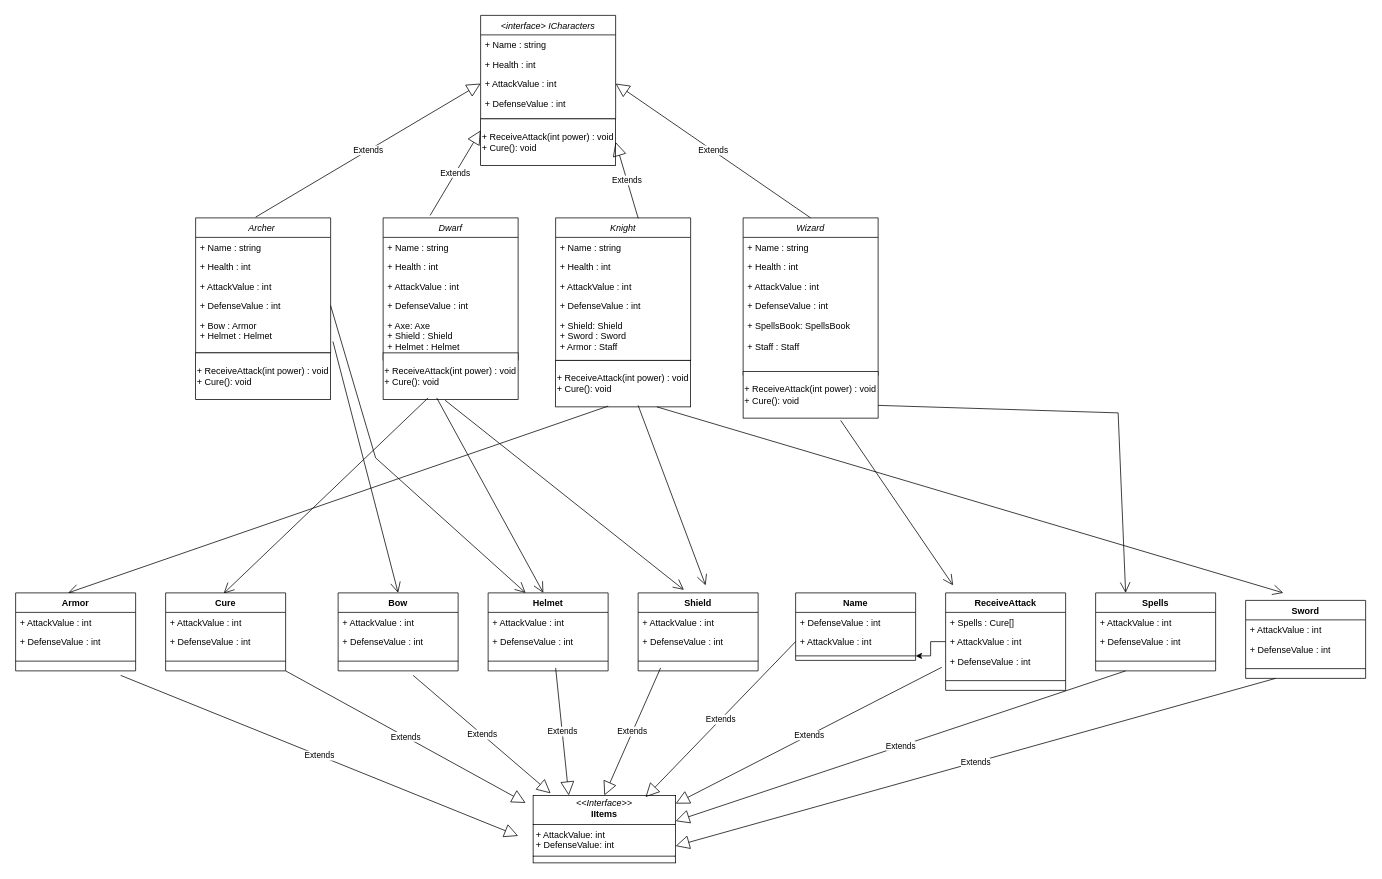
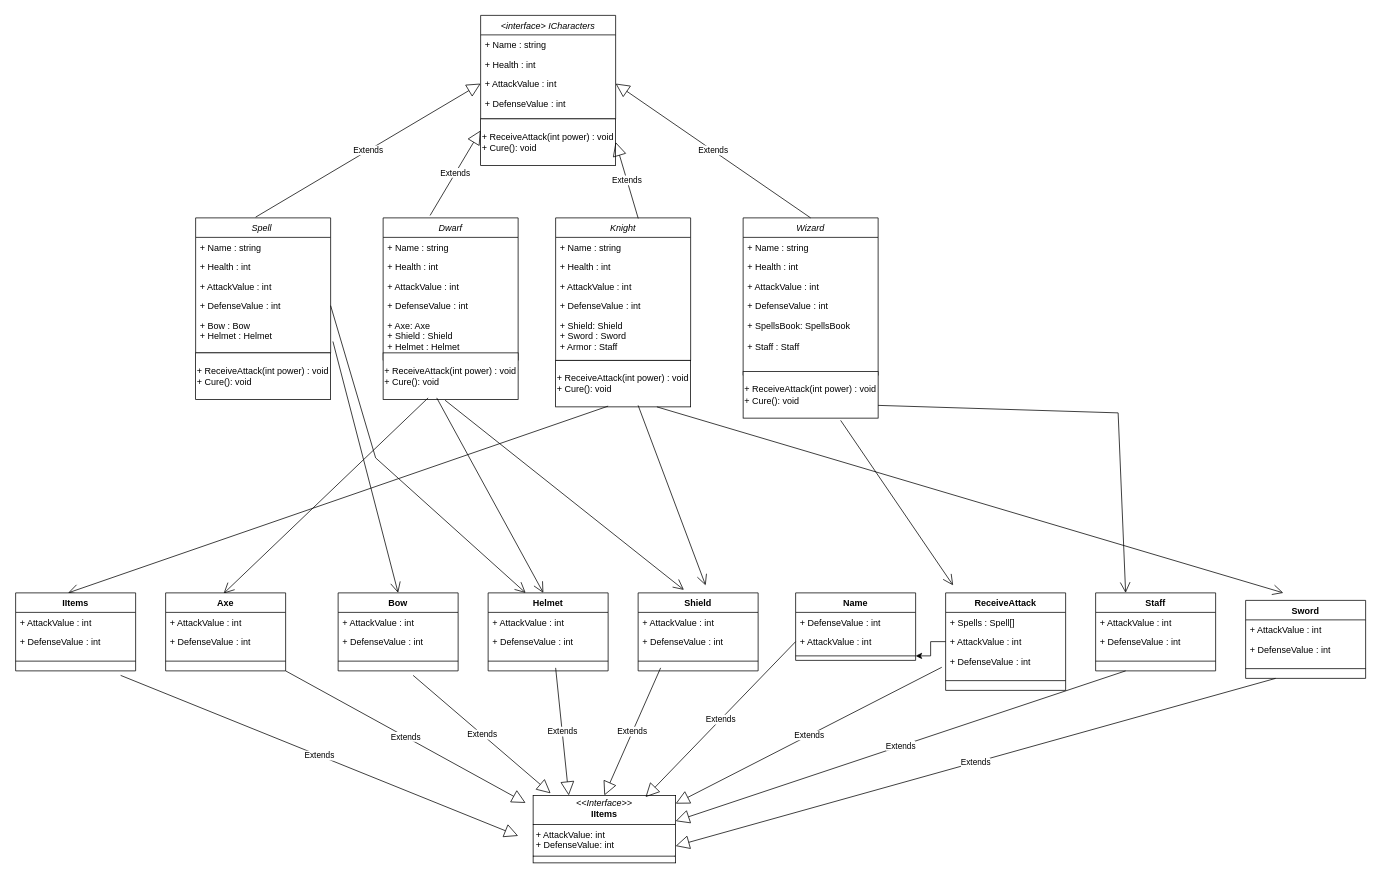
node "Archer": label "Archer" -> "Spell"
node "+ Bow : Armor + Helmet : Helmet": label "+ Bow : Armor + Helmet : Helmet" -> "+ Bow : Bow + Helmet : Helmet"
node "Armor": label "Armor" -> "IItems"
node "Cure": label "Cure" -> "Axe"
node "Spells": label "Spells" -> "Staff"
node "+ Spells : Cure[]": label "+ Spells : Cure[]" -> "+ Spells : Spell[]"
